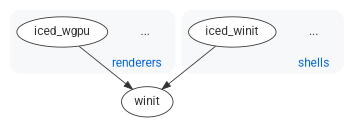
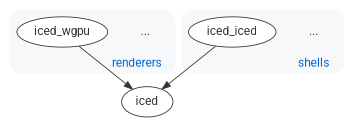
node "iced_winit": label "iced_winit" -> "iced_iced"
node "winit": label "winit" -> "iced"
